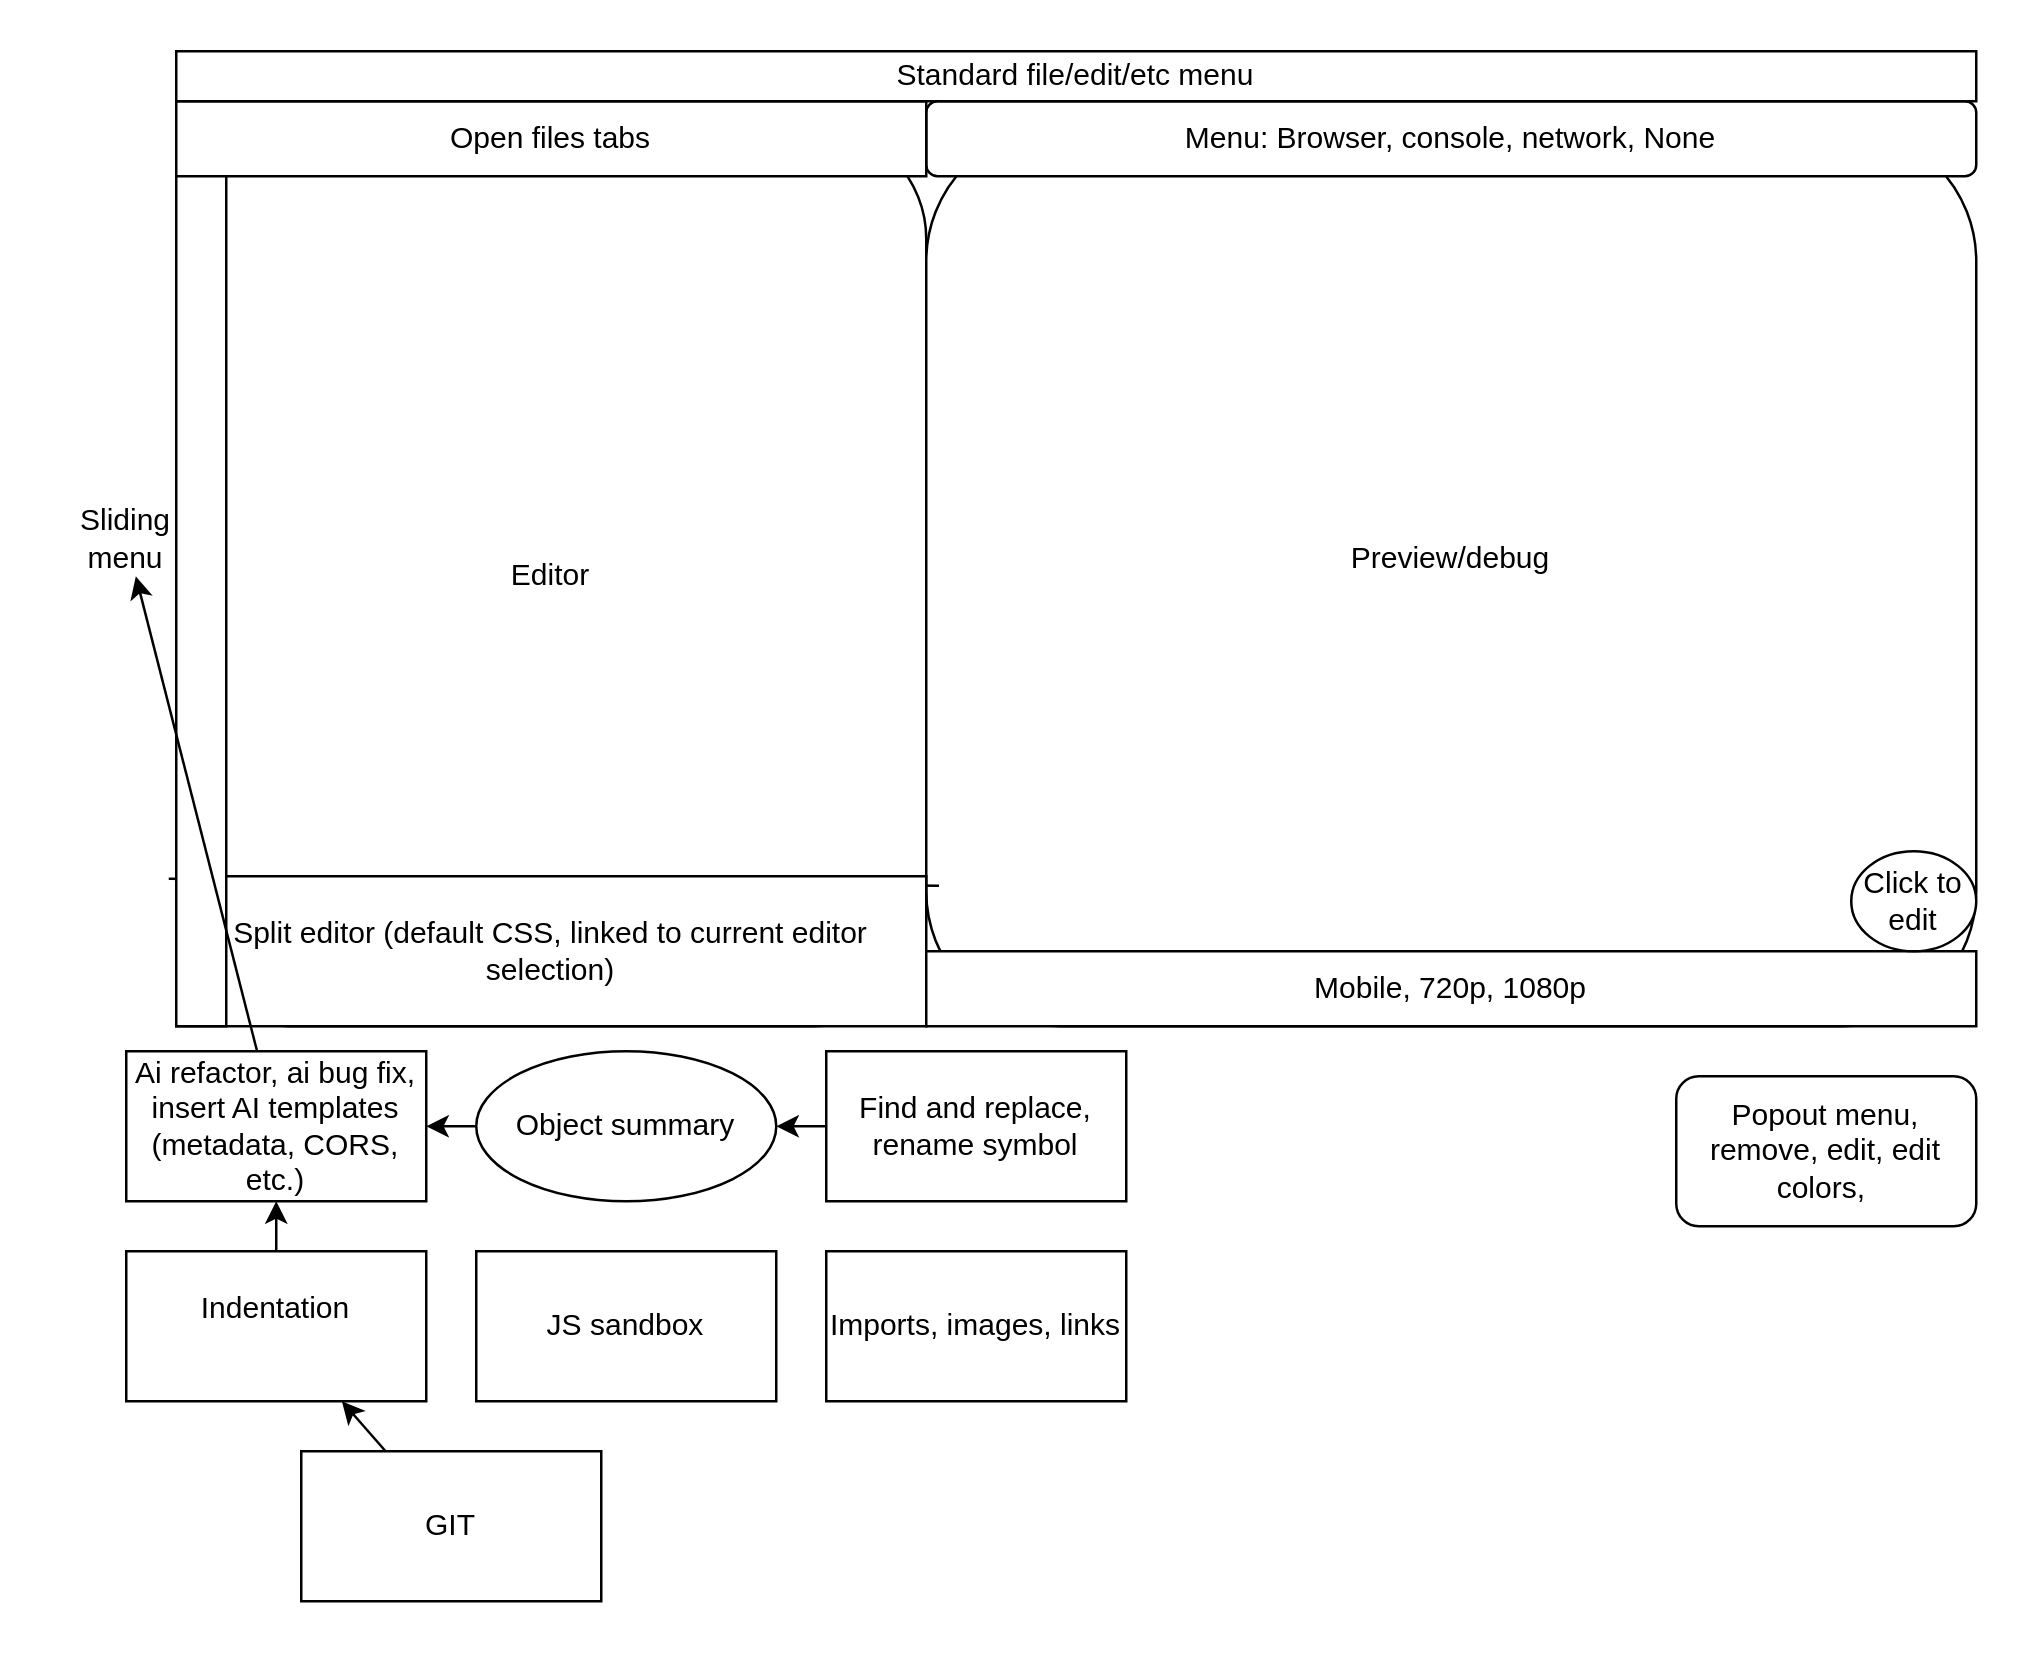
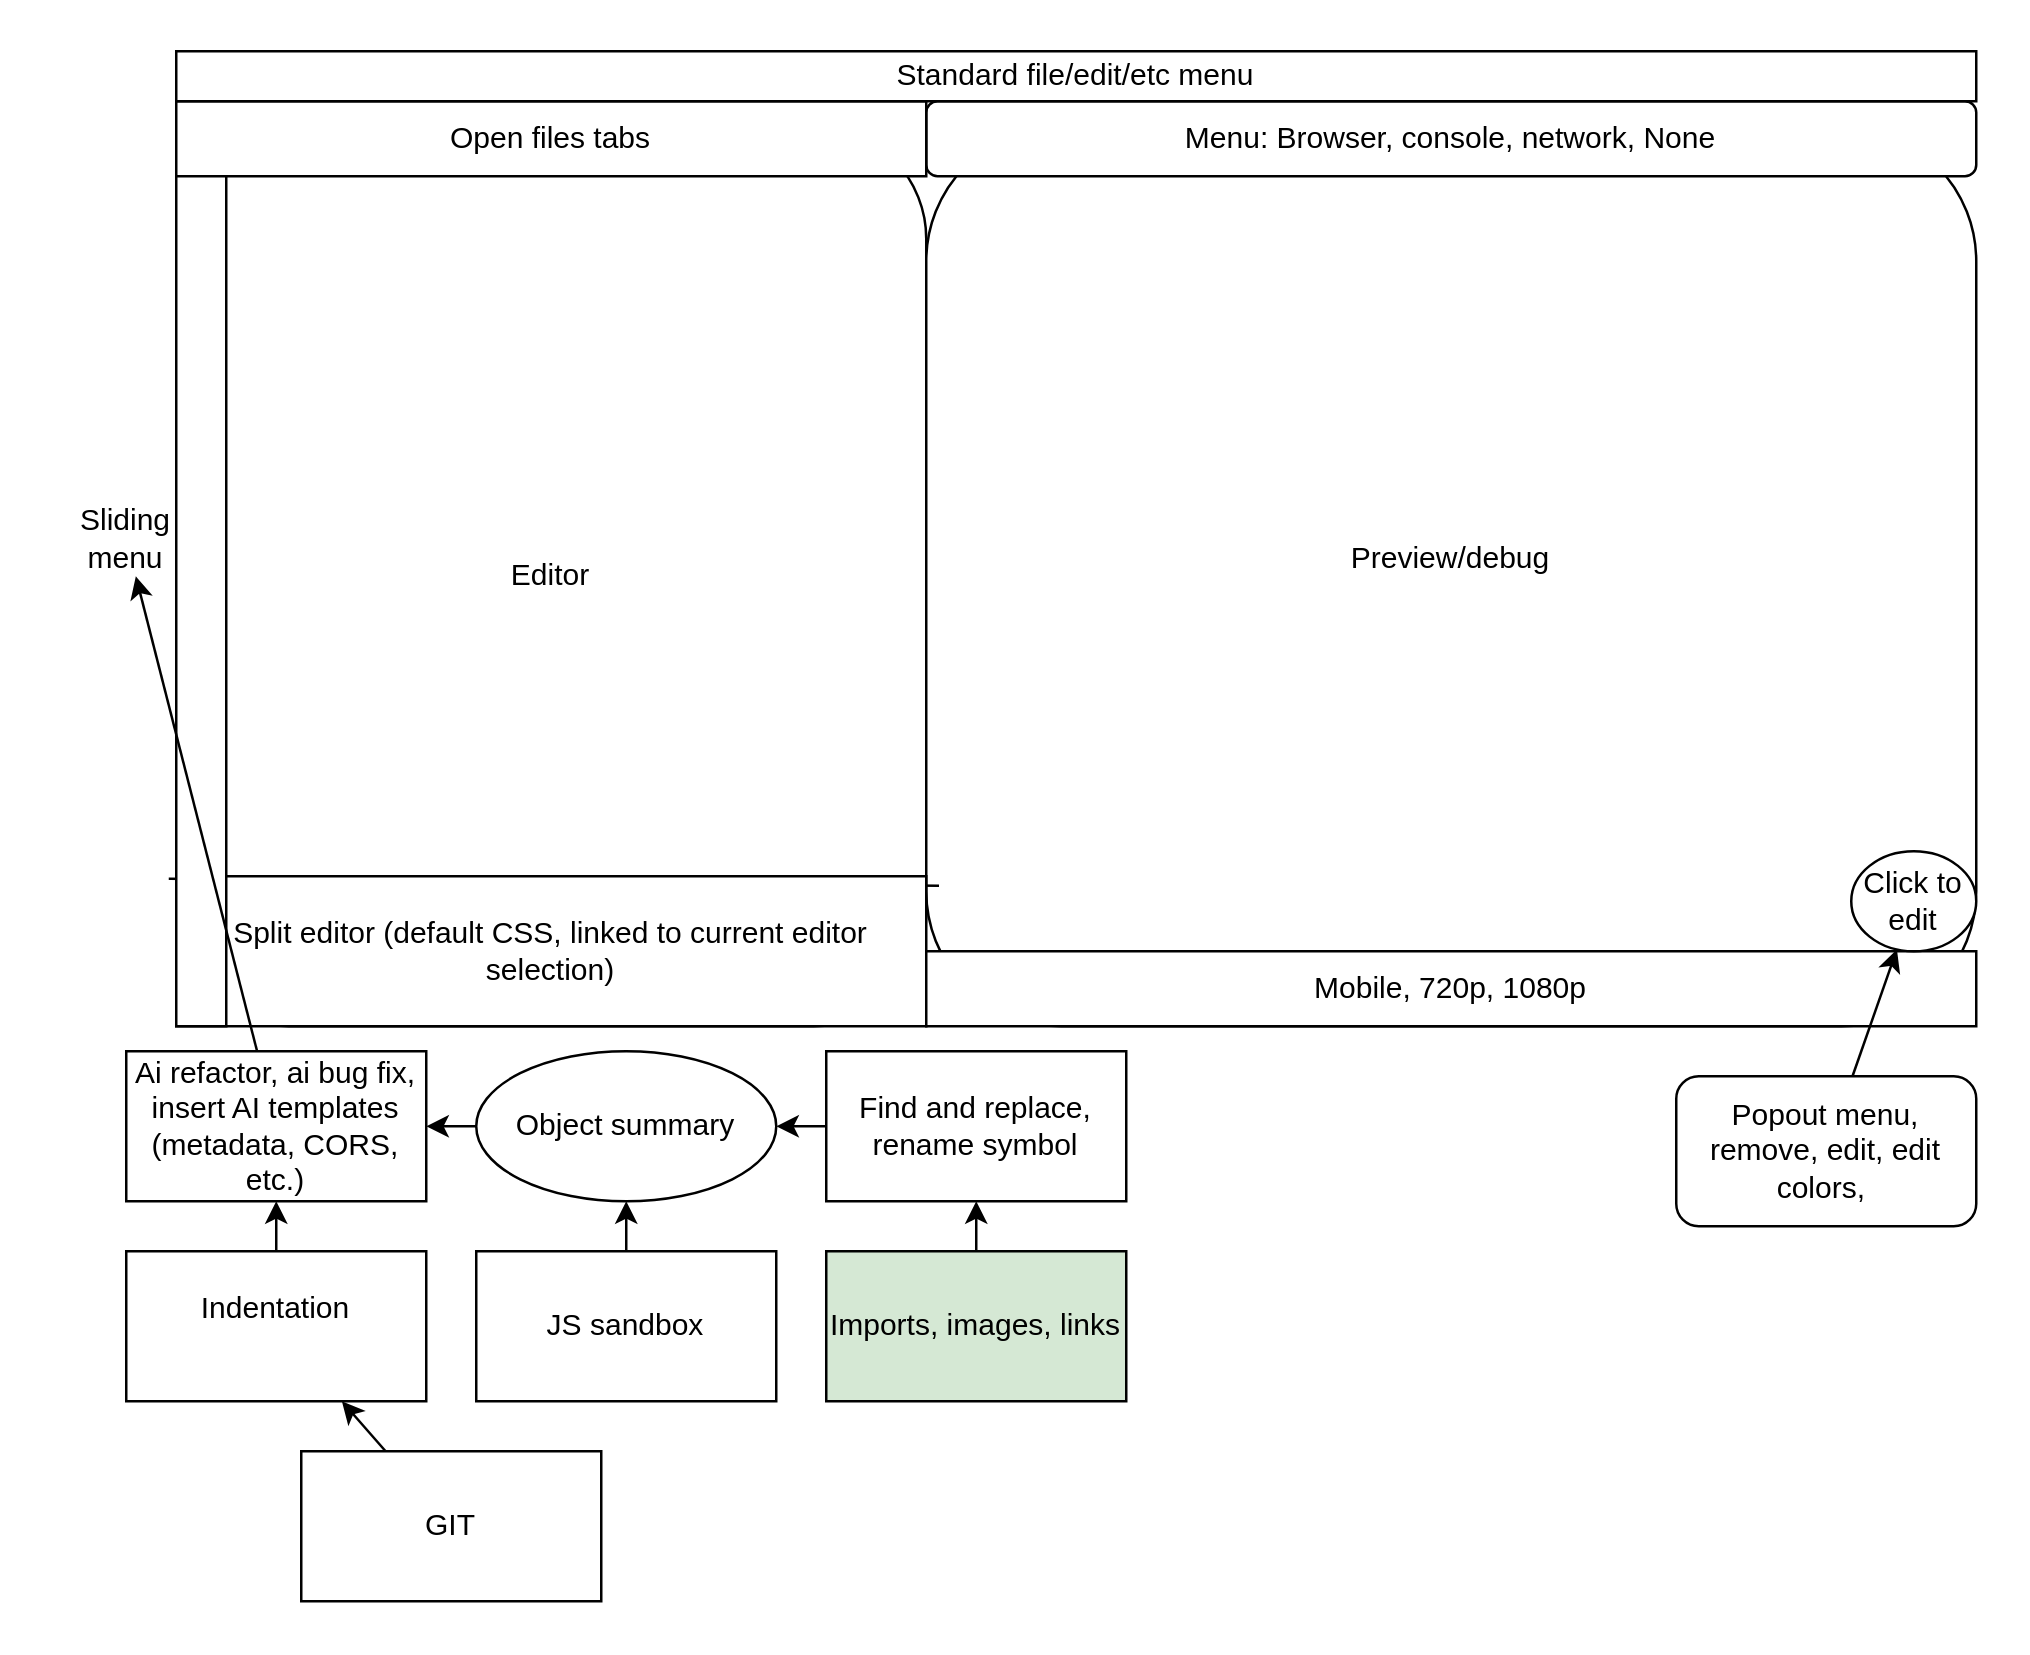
edge "Popout menu, remove, edit, edit colors," -> "Click to edit": added
edge "JS sandbox" -> "Object summary": added
edge "Imports, images, links" -> "Find and replace, rename symbol": added
node "Imports, images, links": fillcolor #ffffff -> #d5e8d4
